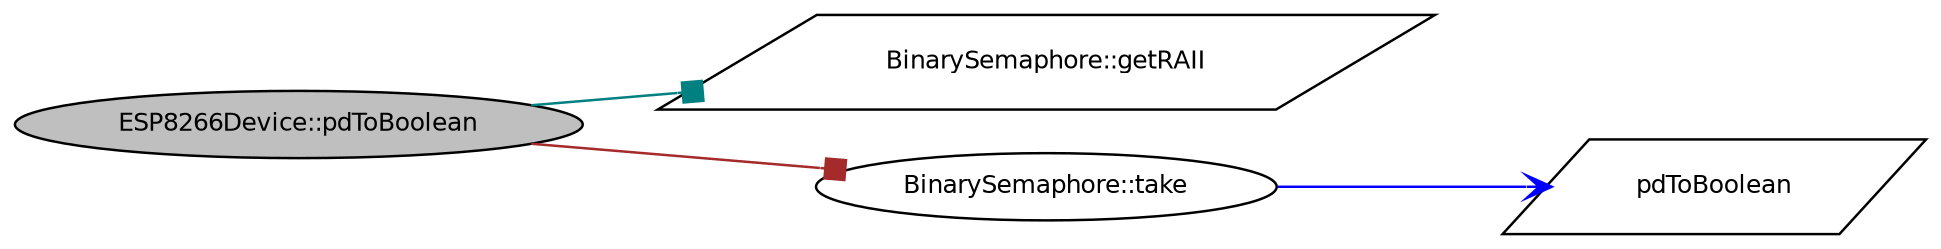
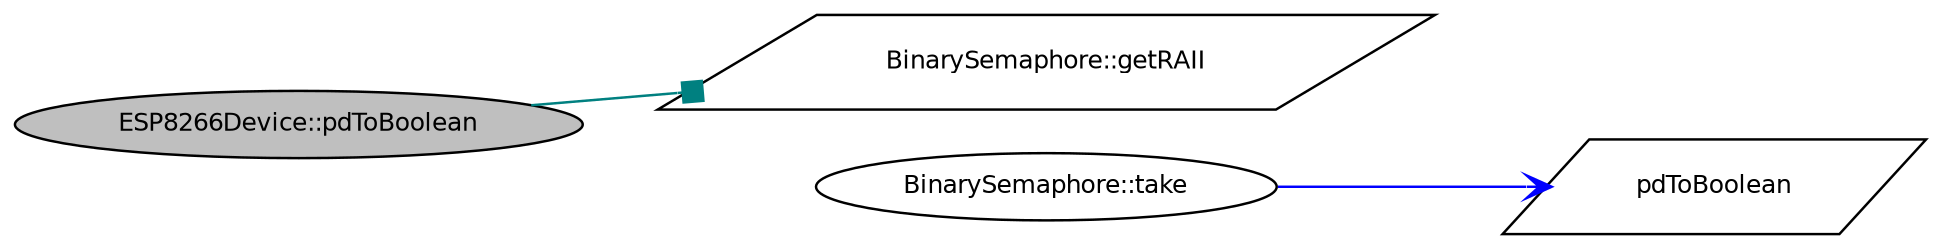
edge "ESP8266Device::pdToBoolean" -> "BinarySemaphore::take": removed
